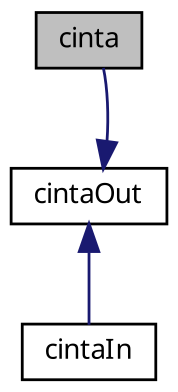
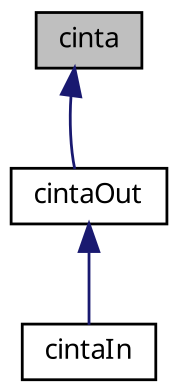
edge "cinta" -> "cintaOut": reversed
